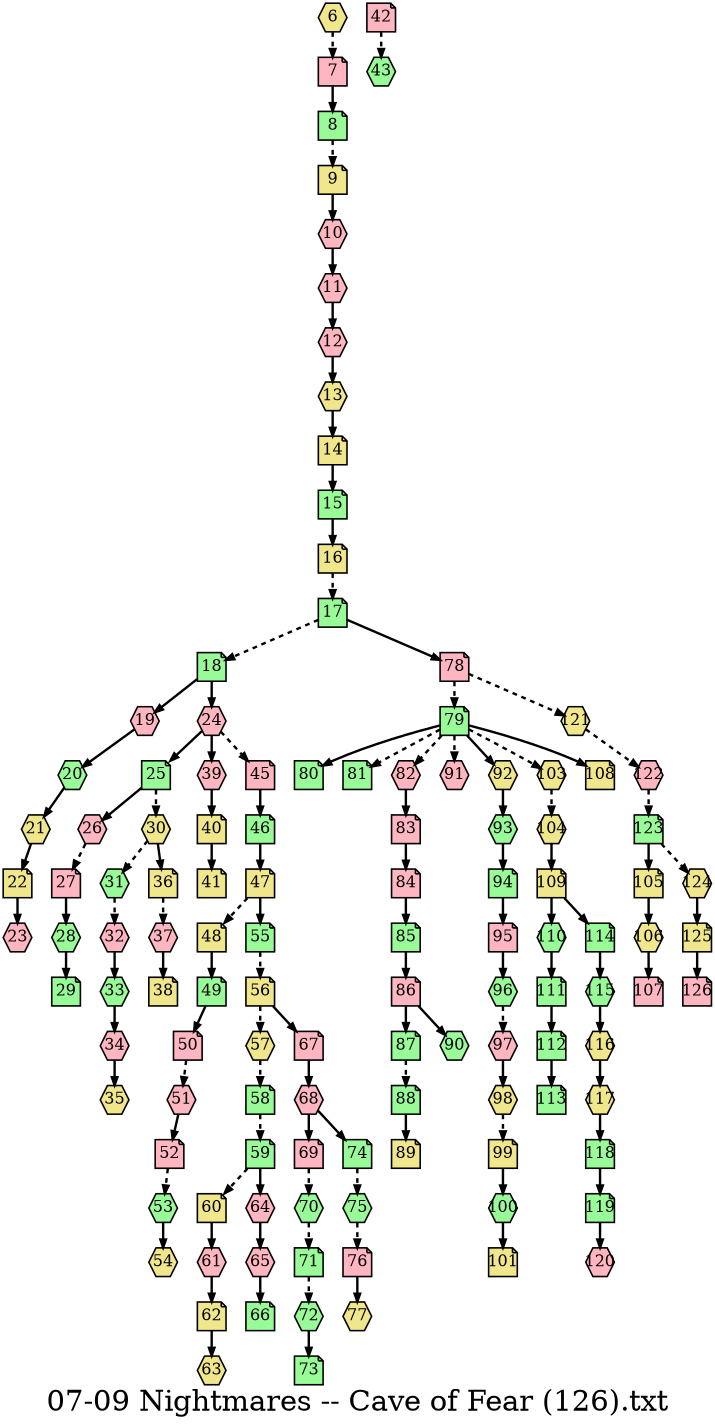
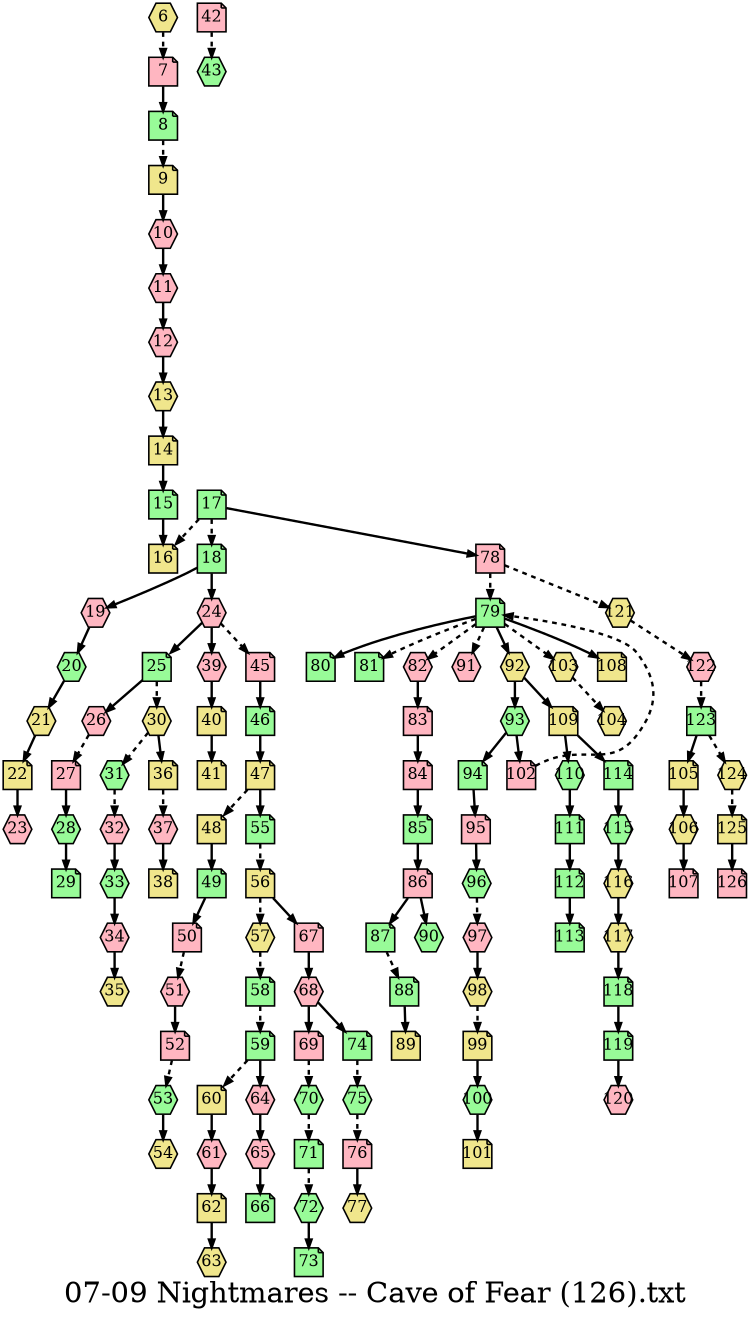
edge "16" -> "17": reversed
node "102": added
edge "104" -> "109": now "92" -> "109"
edge "124" -> "125": style bold -> dashed
